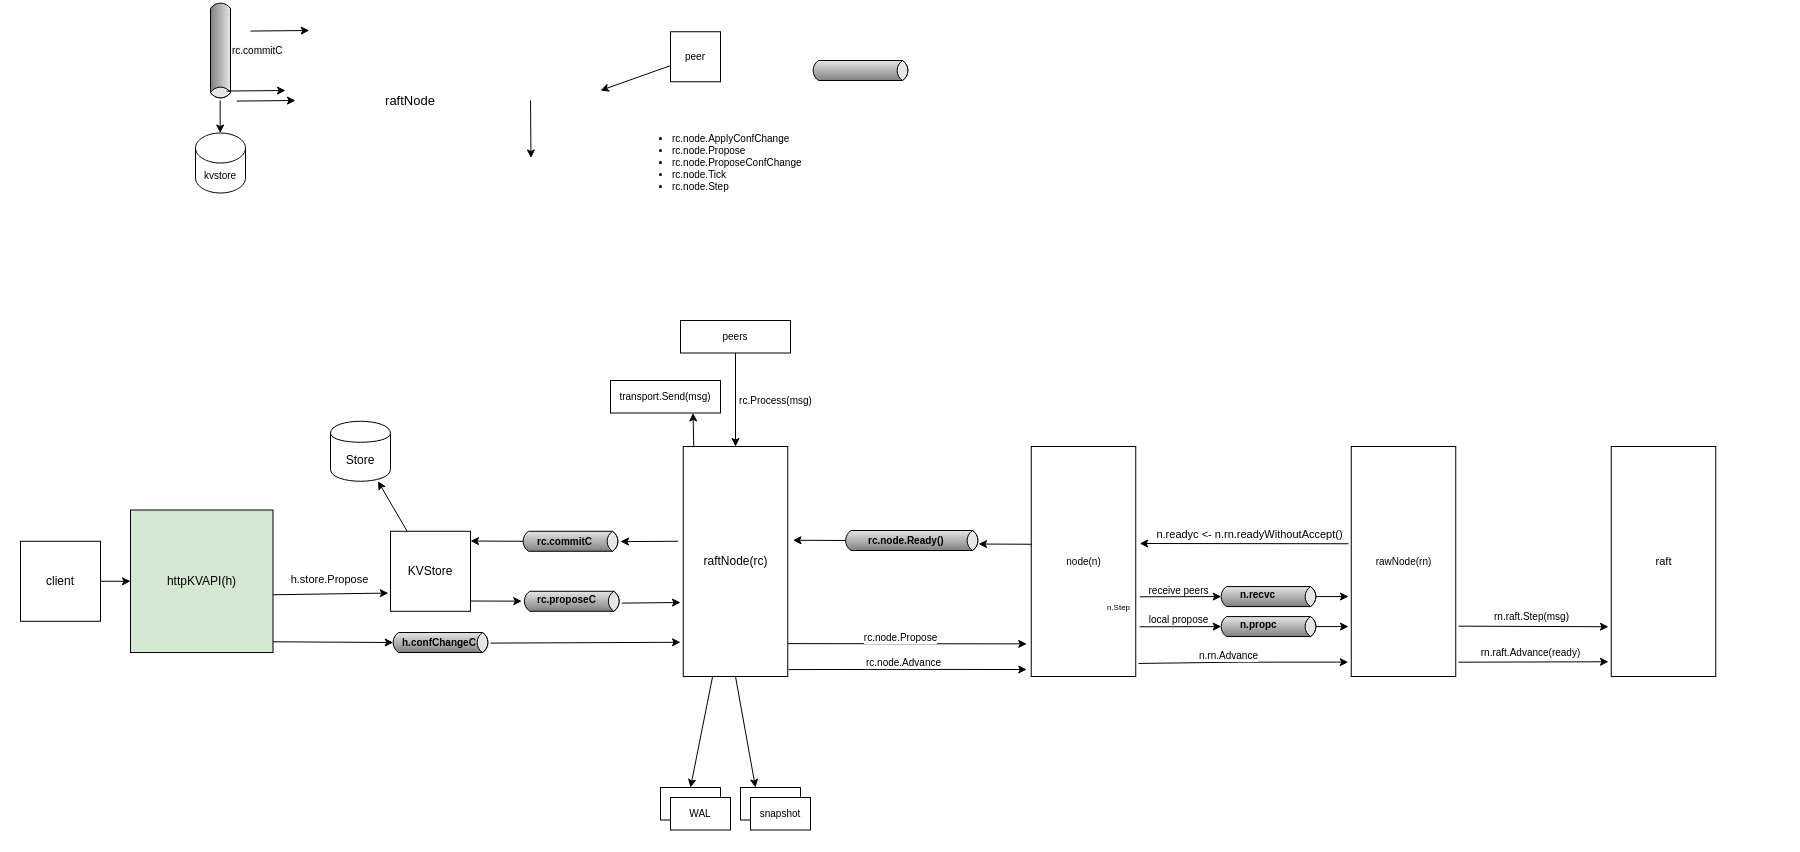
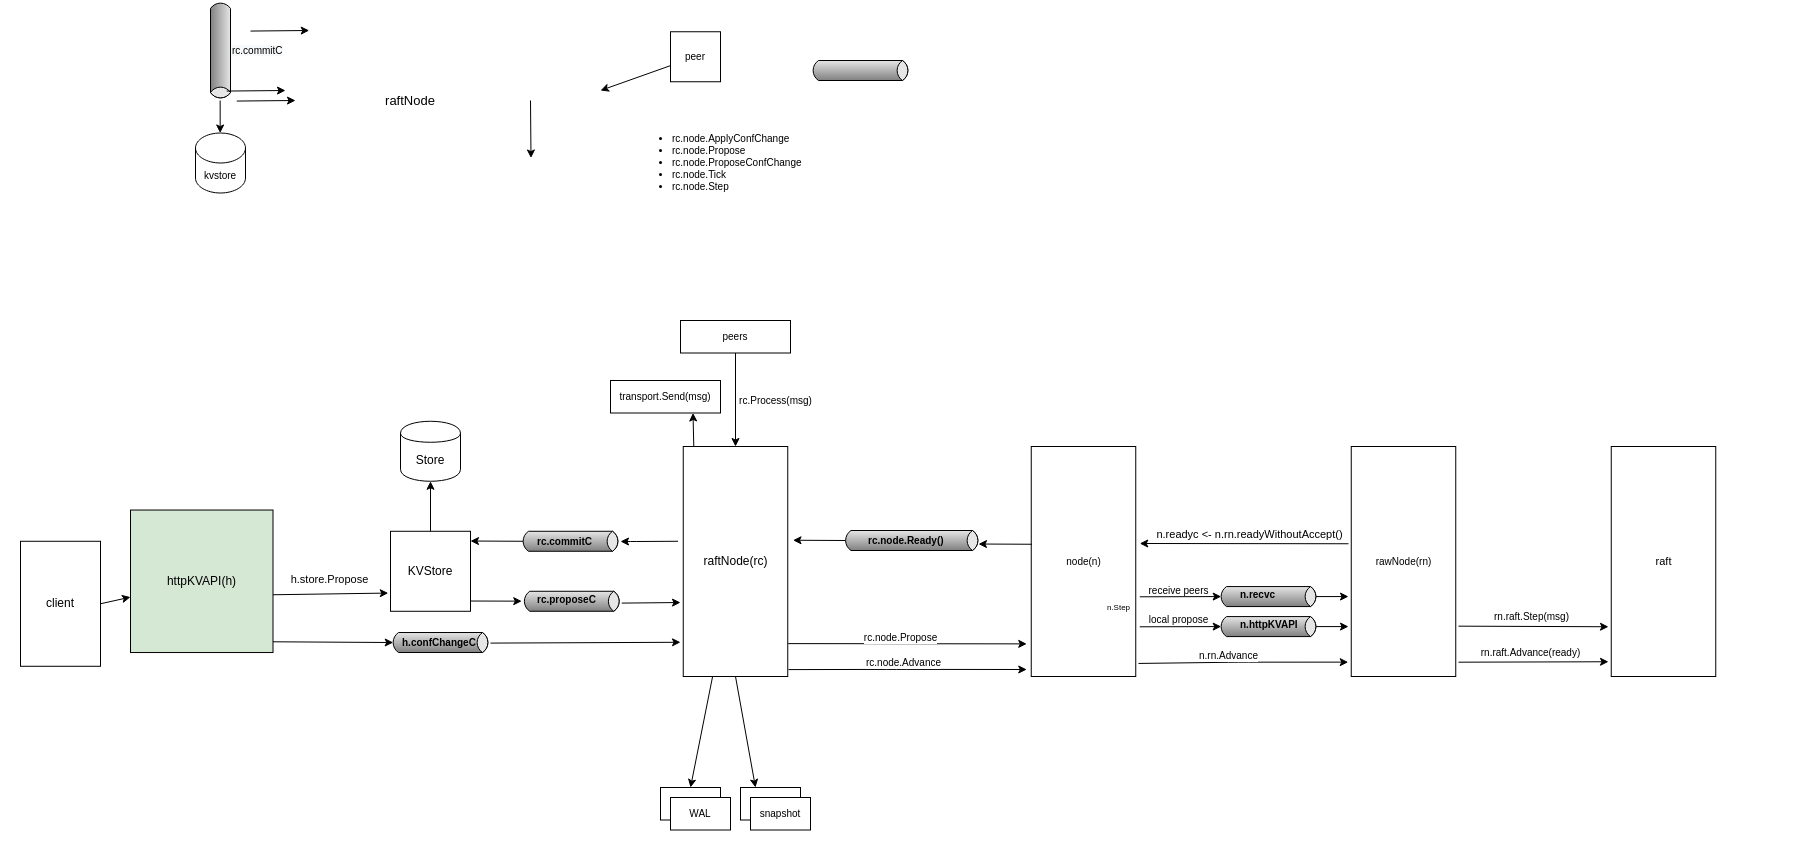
node "Store": moved (361, 451) -> (431, 451)
node "client": size 80x80 -> 80x125
node "n.propc": label "n.propc" -> "n.httpKVAPI"
